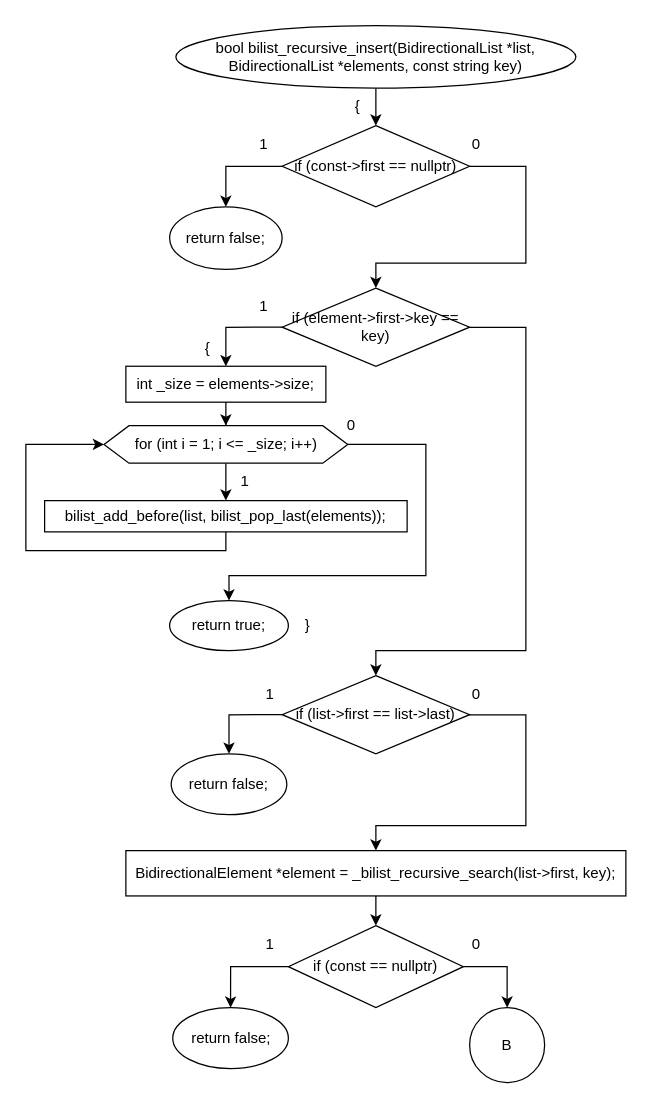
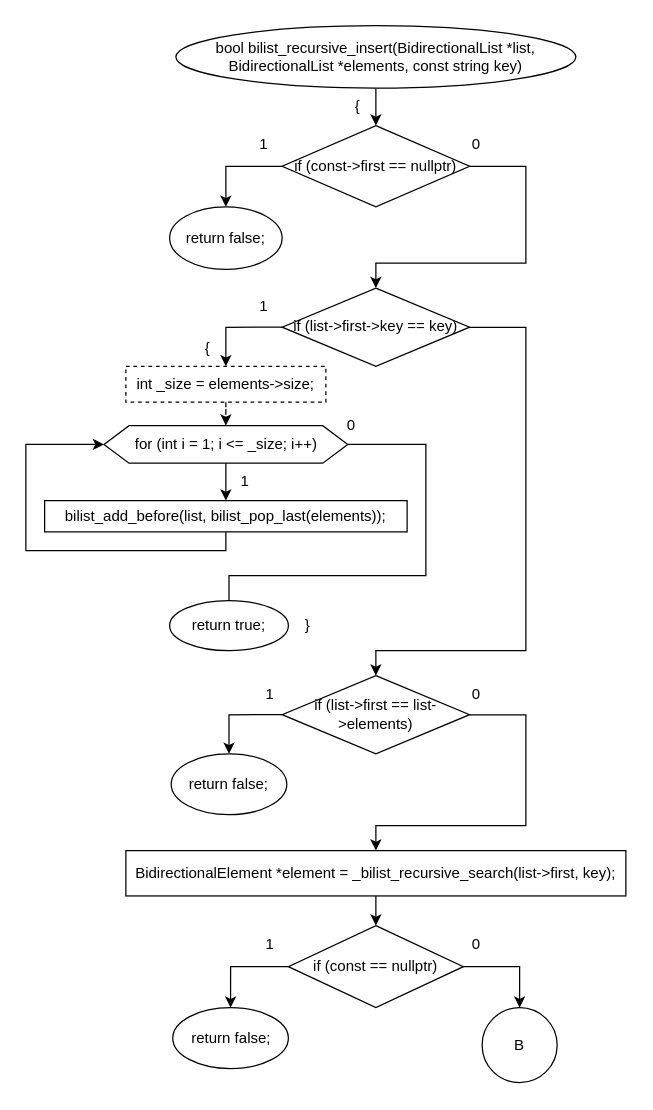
node "if (element->first->key == key)": label "if (element->first->key == key)" -> "if (list->first->key == key)"
node "int _size = elements->size;": style solid -> dashed
edge "int _size = elements->size;" -> "for (int i = 1; i <= _size; i++)": style solid -> dashed
edge "for (int i = 1; i <= _size; i++)" -> "return true;": arrowhead classic -> none
node "if (list->first == list->last)": label "if (list->first == list->last)" -> "if (list->first == list->elements)"
node "B": moved (507, 1045) -> (519, 1045)
